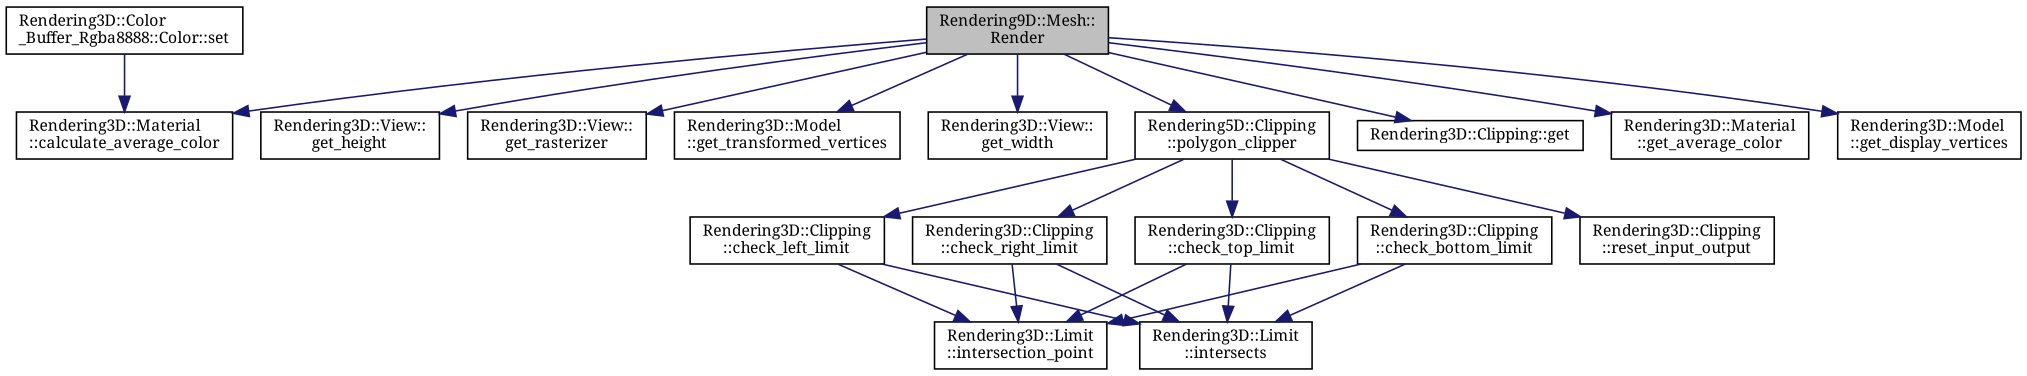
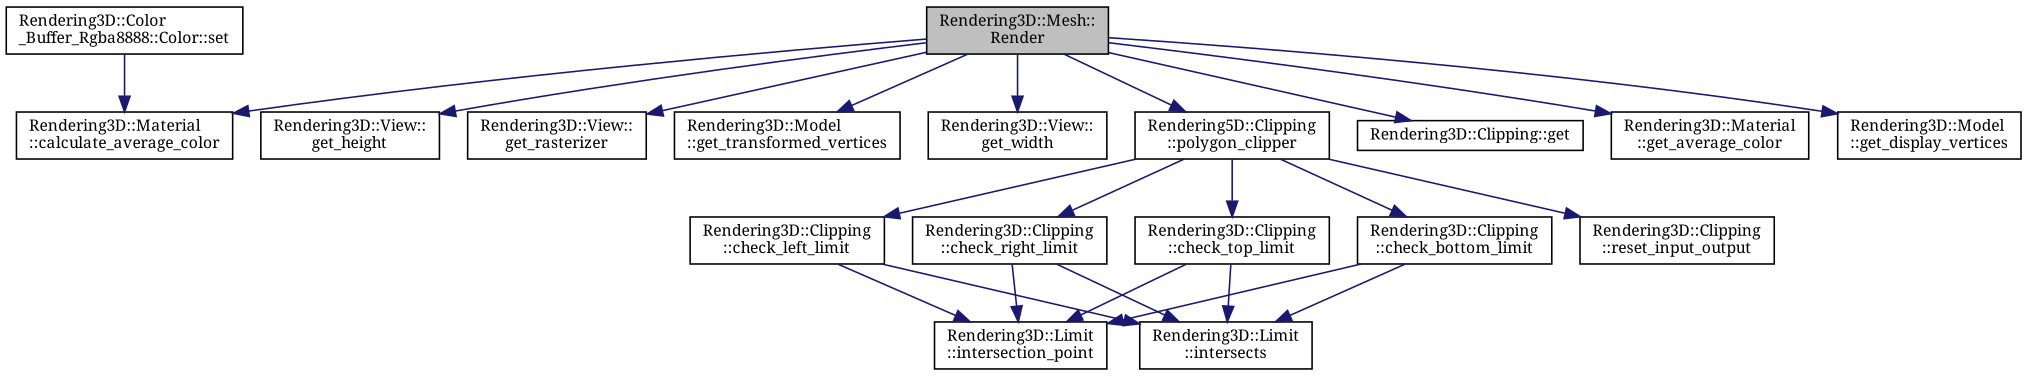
node "Rendering9D::Mesh:: Render": label "Rendering9D::Mesh:: Render" -> "Rendering3D::Mesh:: Render"
